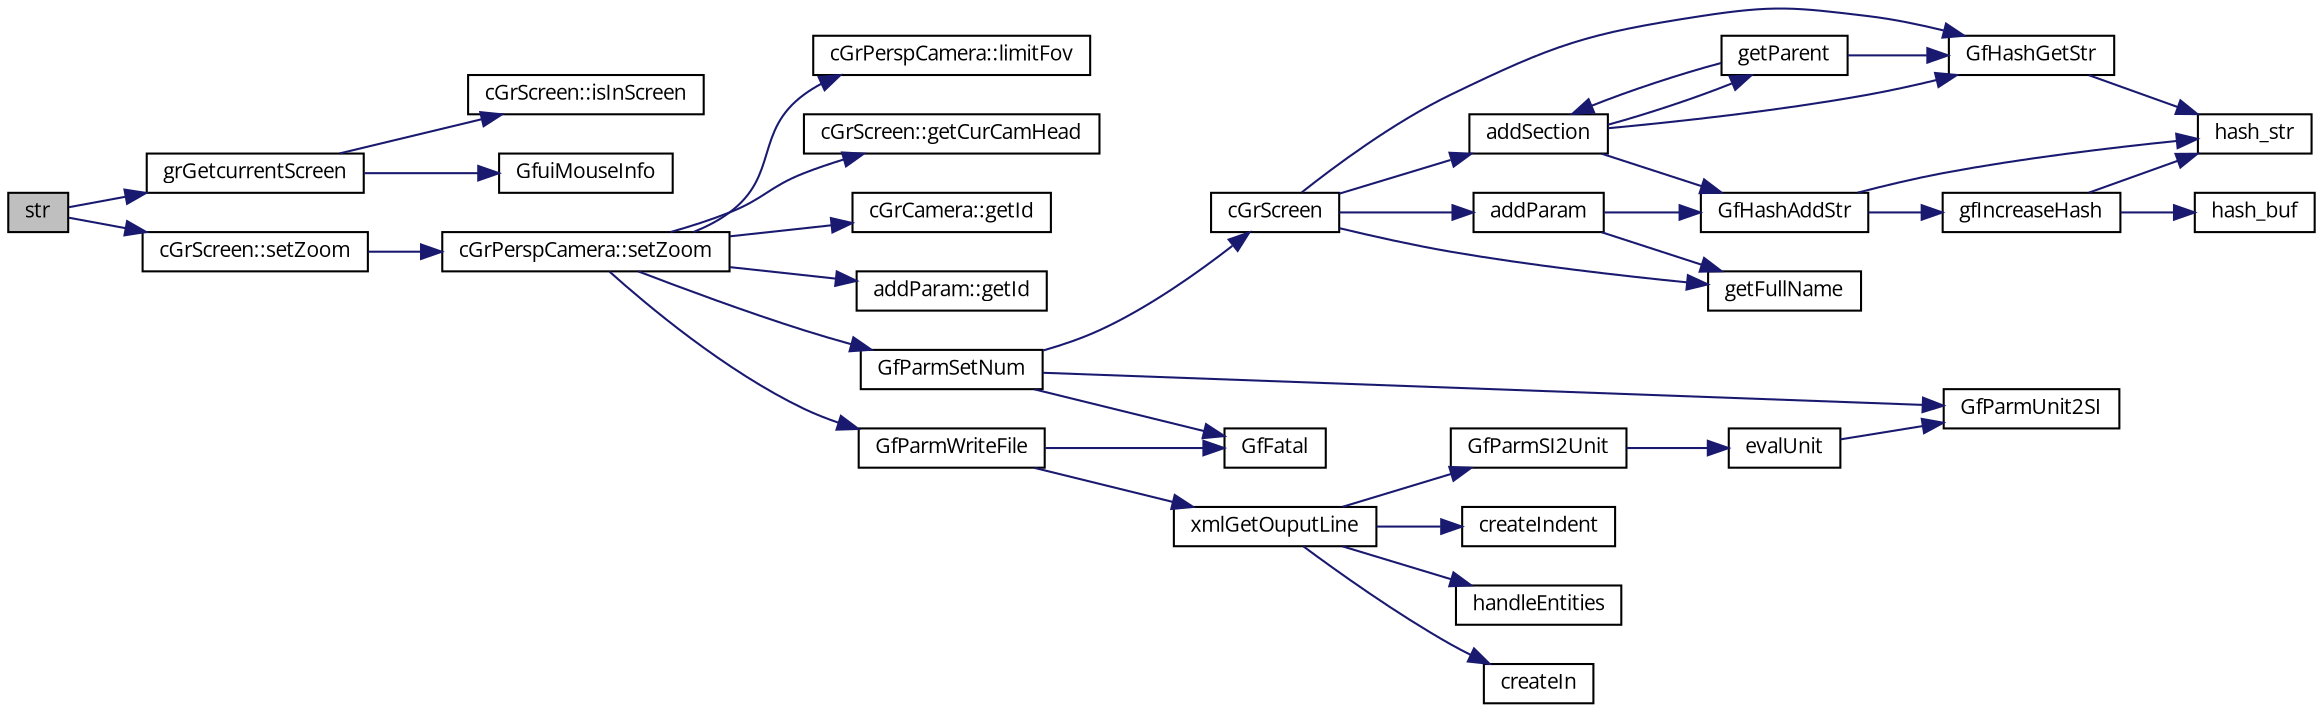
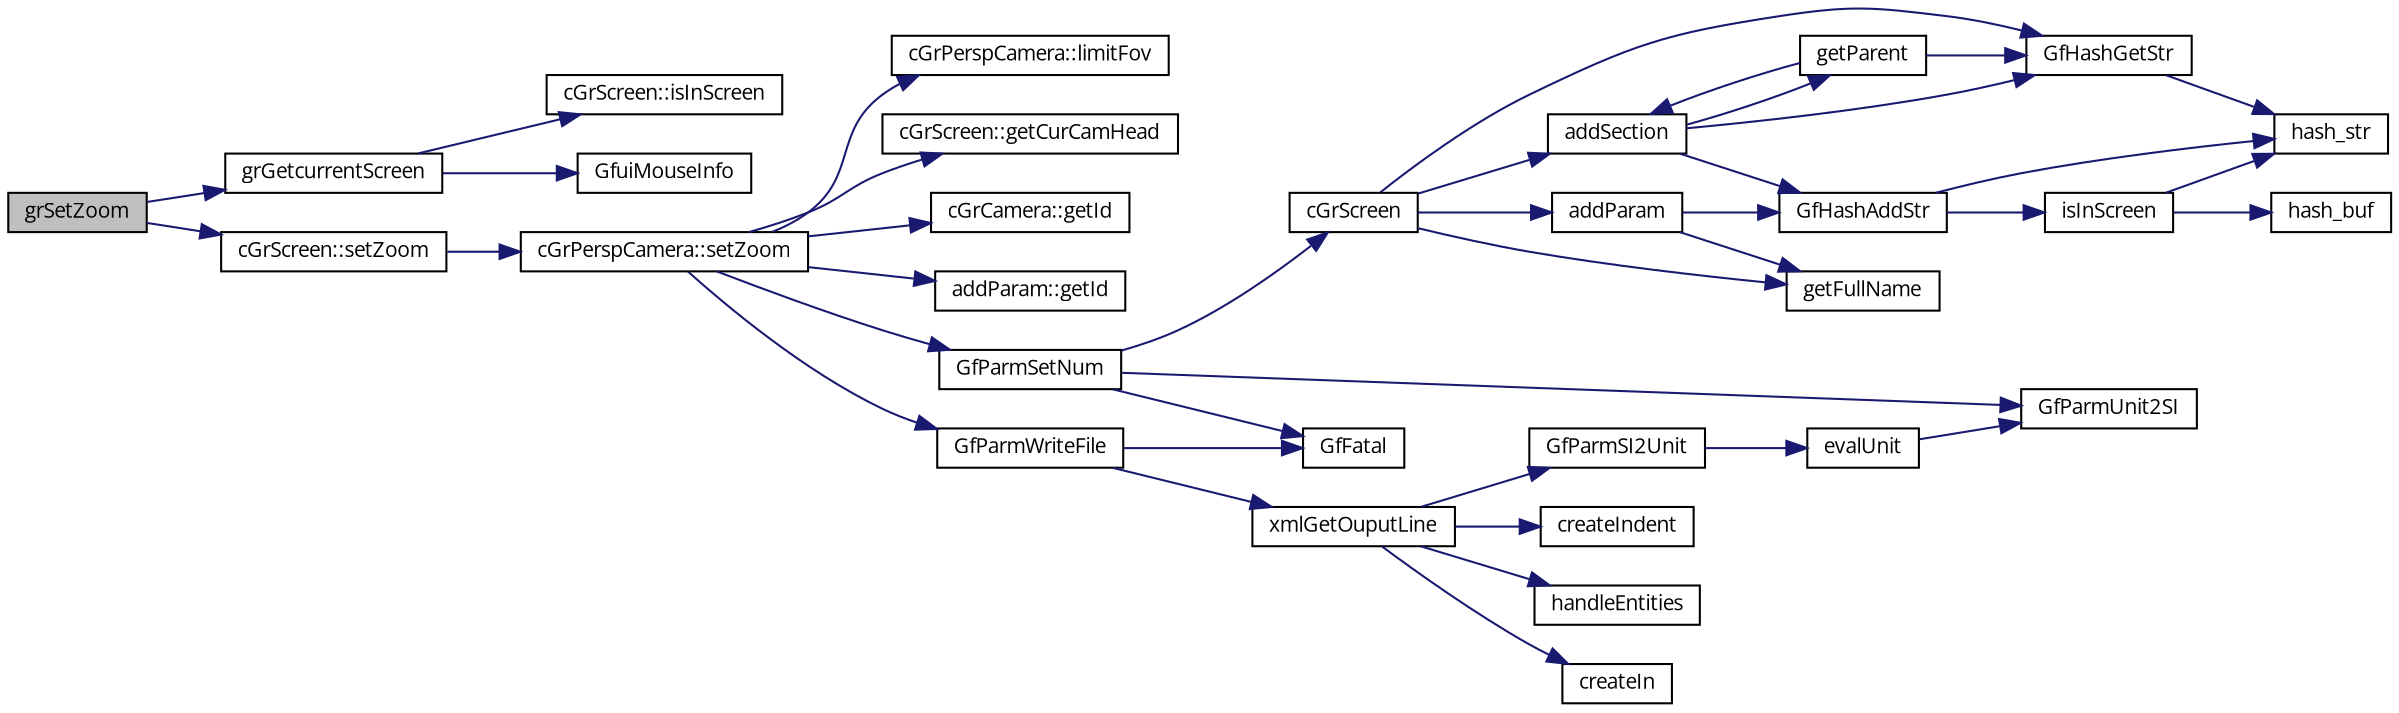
node "str": label "str" -> "grSetZoom"
node "gfIncreaseHash": label "gfIncreaseHash" -> "isInScreen"
